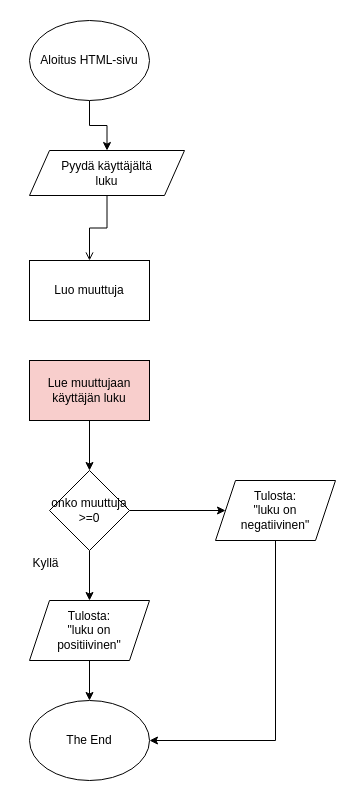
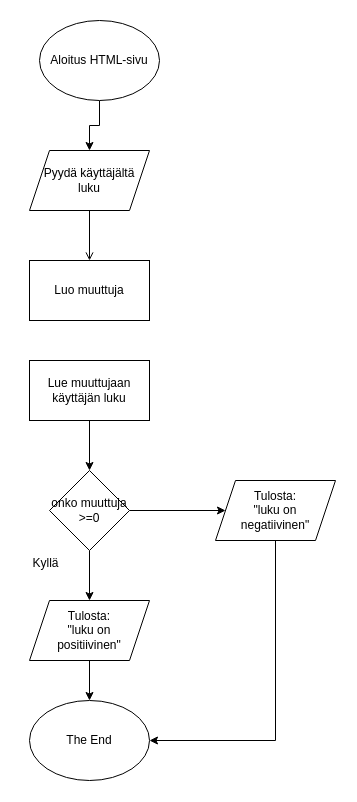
node "Aloitus HTML-sivu": moved (90, 61) -> (100, 61)
node "Pyydä käyttäjältä luku": size 155x45 -> 120x60
node "Lue muuttujaan käyttäjän luku": fillcolor #f8cecc -> #ffffff
